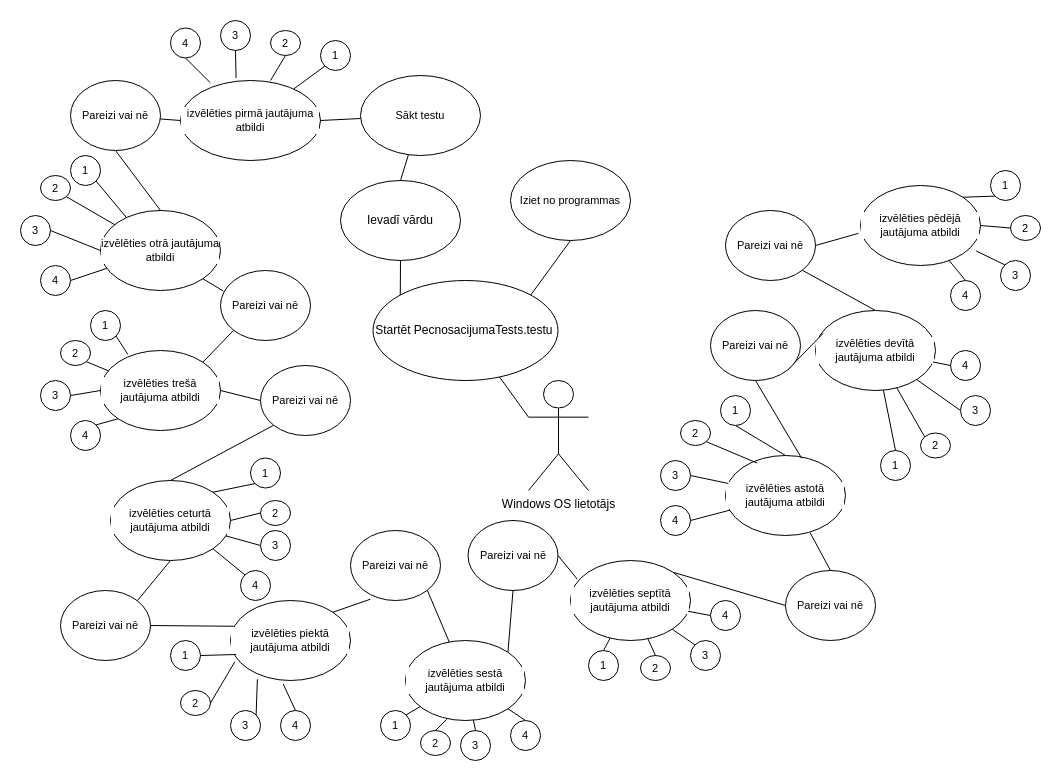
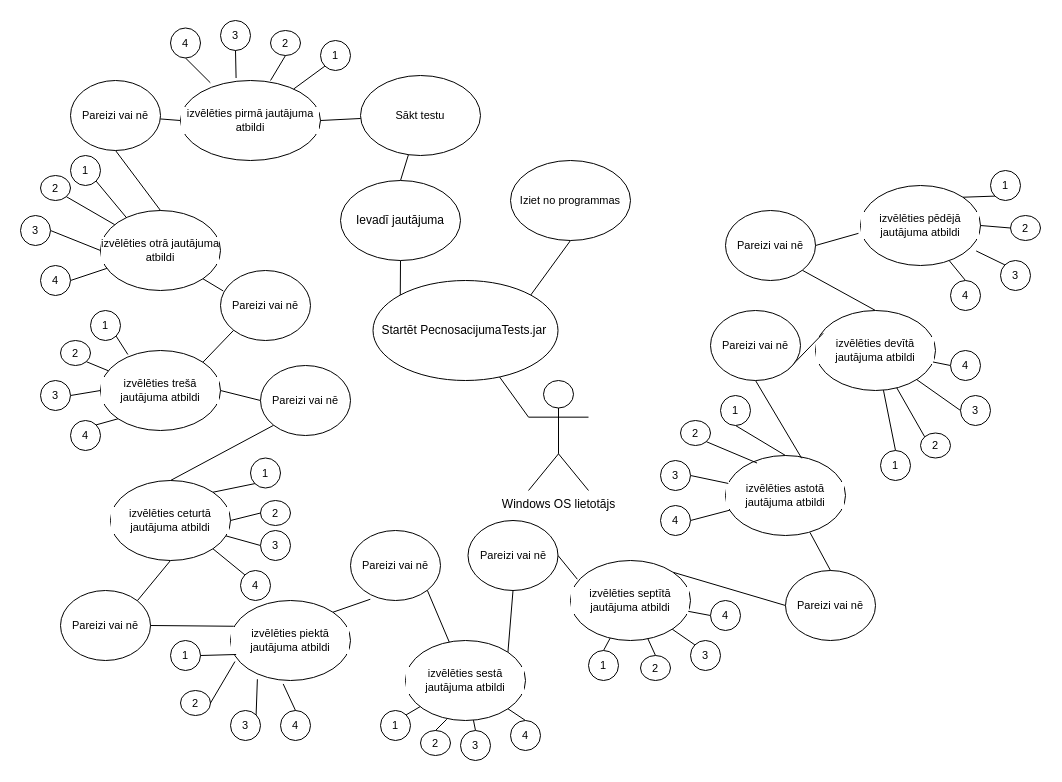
node "Ievadī vārdu": label "Ievadī vārdu" -> "Ievadī jautājuma"
node "Startēt PecnosacijumaTests.testu": label "Startēt PecnosacijumaTests.testu" -> "Startēt PecnosacijumaTests.jar"
